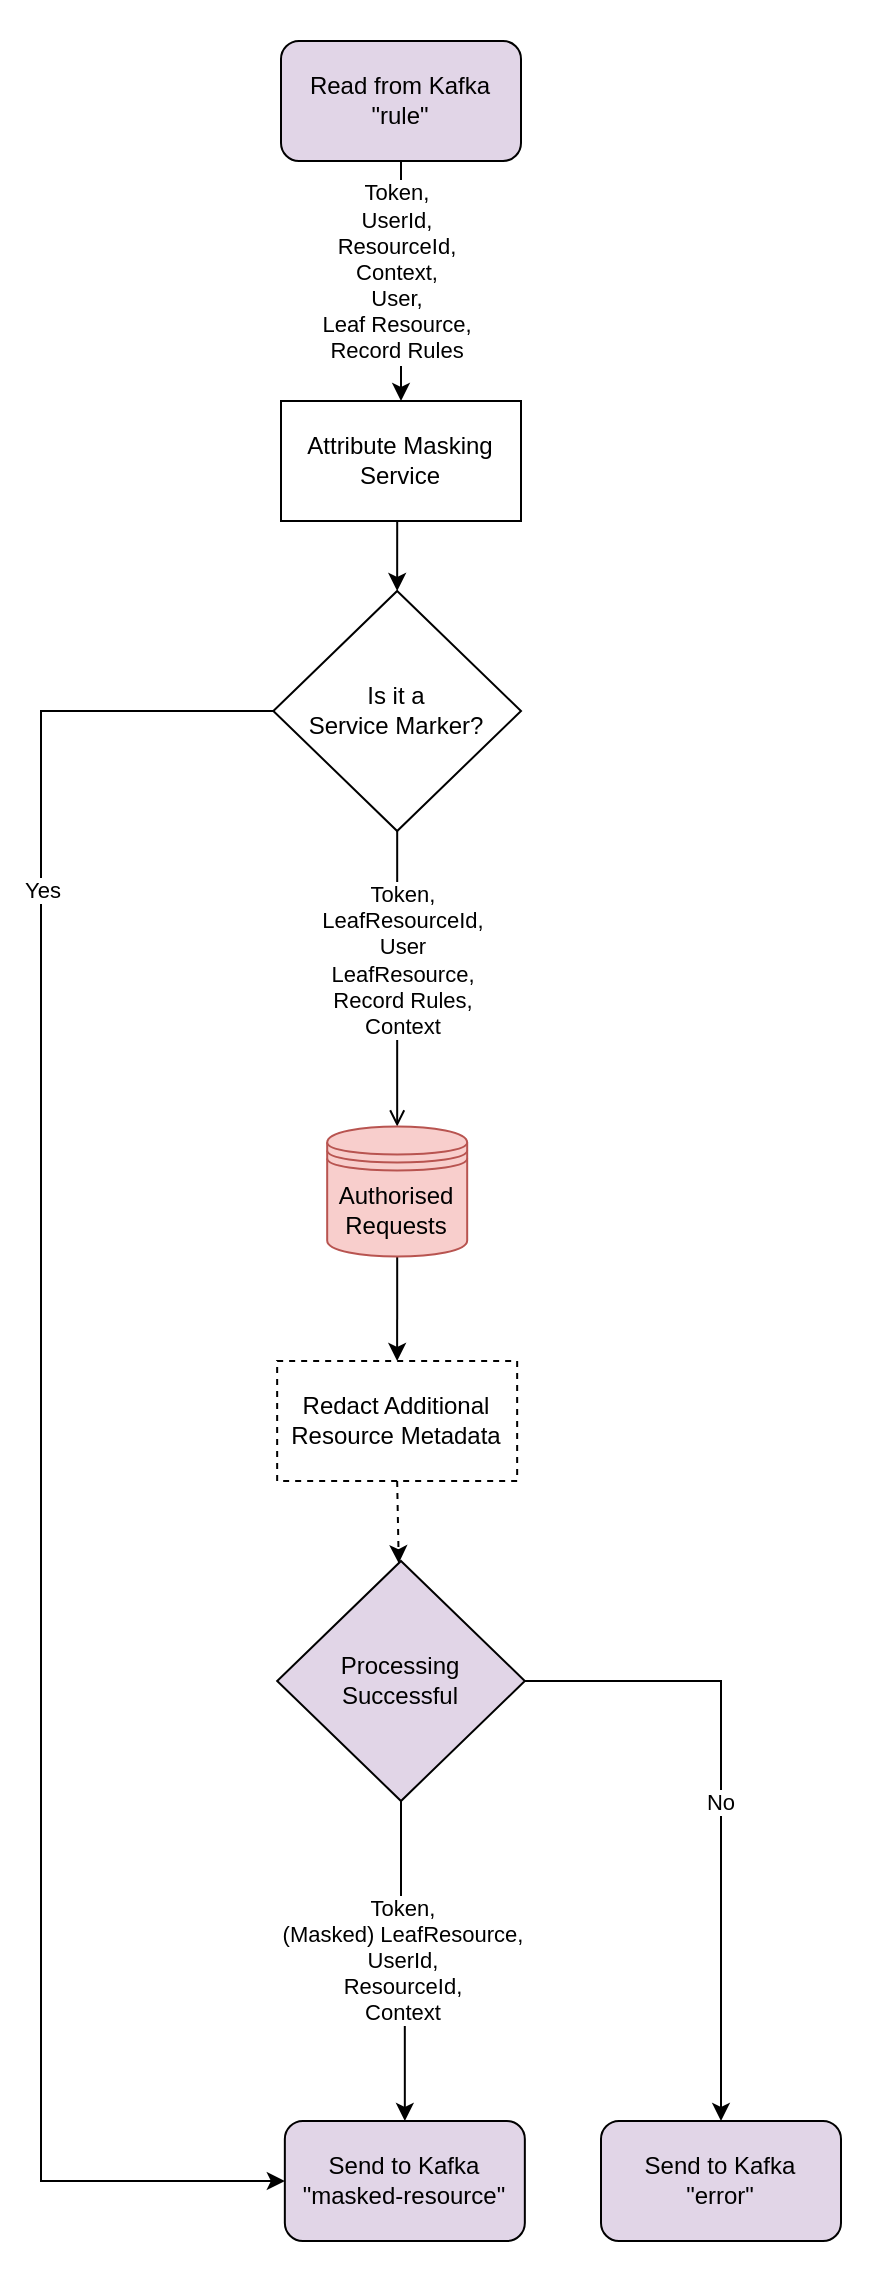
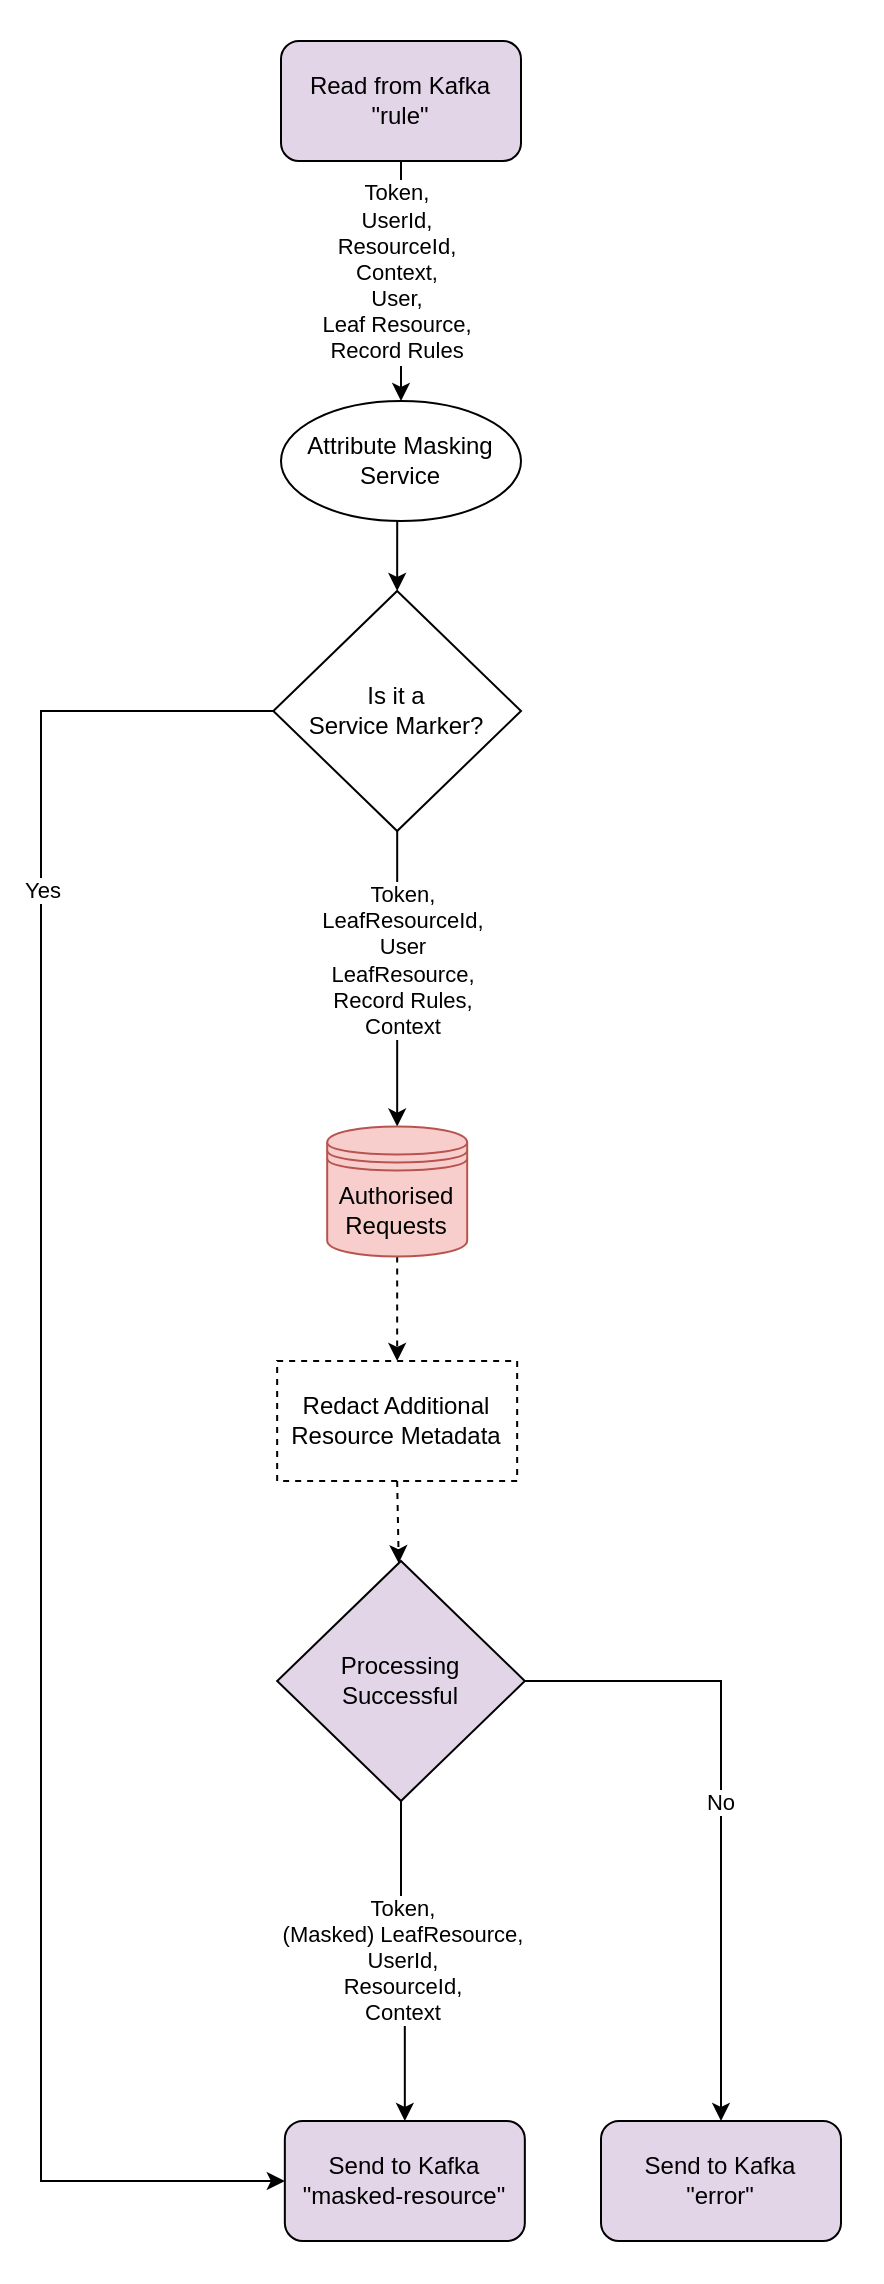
node "Attribute Masking Service": shape rectangle -> ellipse
edge "Is it a Service Marker?" -> "Authorised Requests": arrowhead open -> classic
edge "Authorised Requests" -> "Redact Additional Resource Metadata": style solid -> dashed
